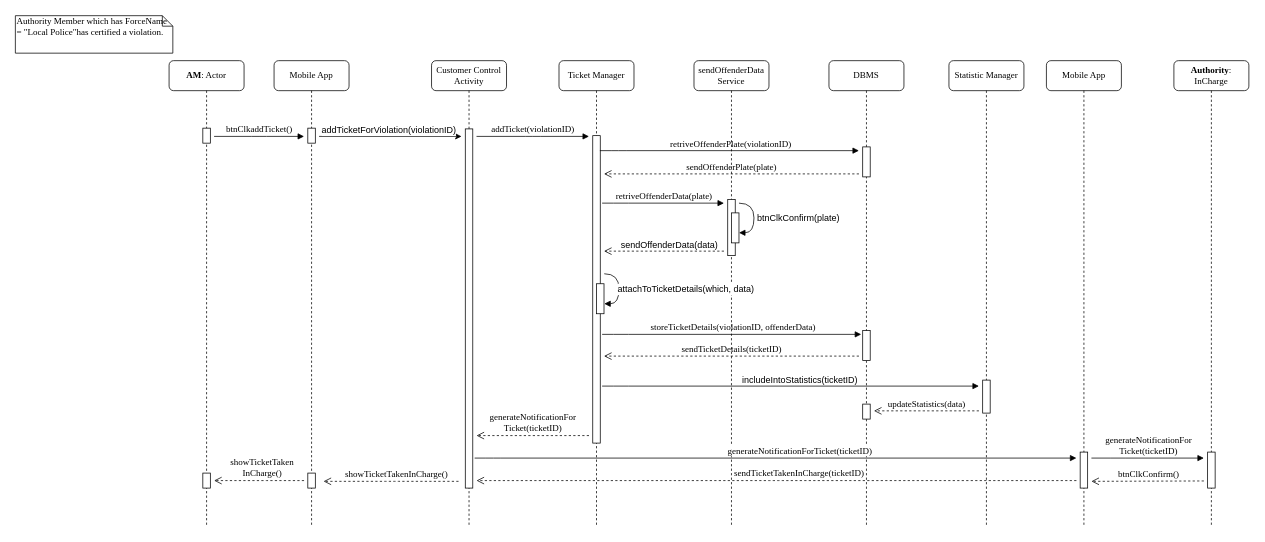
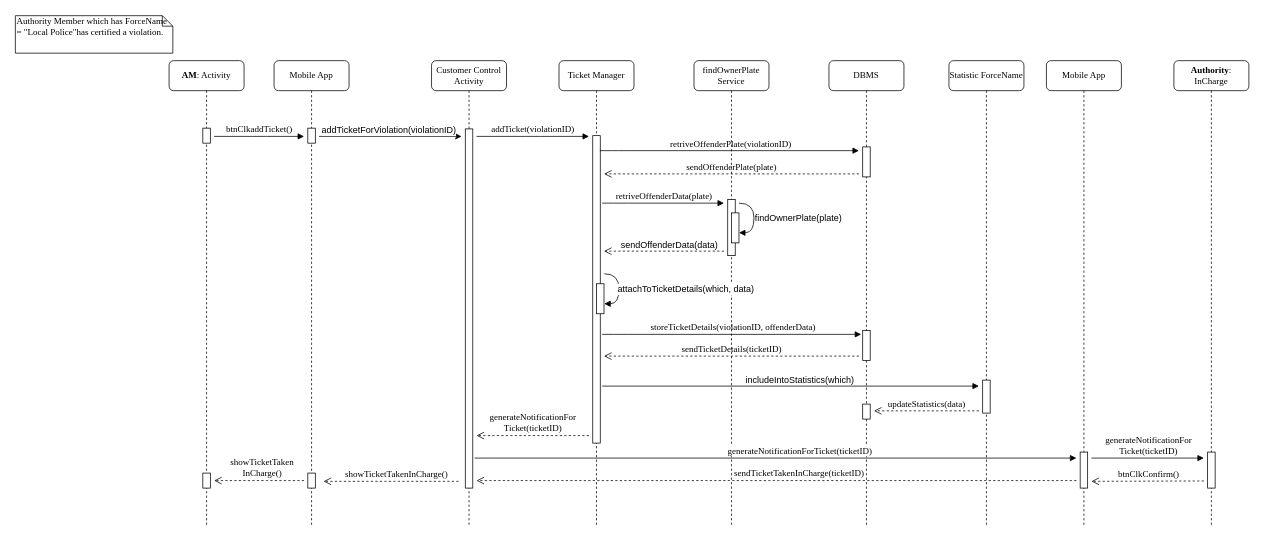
node "AM: Actor": label "AM: Actor" -> "AM: Activity"
node "sendOffenderData Service": label "sendOffenderData Service" -> "findOwnerPlate Service"
node "Statistic Manager": label "Statistic Manager" -> "Statistic ForceName"
node "btnClkConfirm(plate)": label "btnClkConfirm(plate)" -> "findOwnerPlate(plate)"
node "includeIntoStatistics(ticketID)": label "includeIntoStatistics(ticketID)" -> "includeIntoStatistics(which)"
